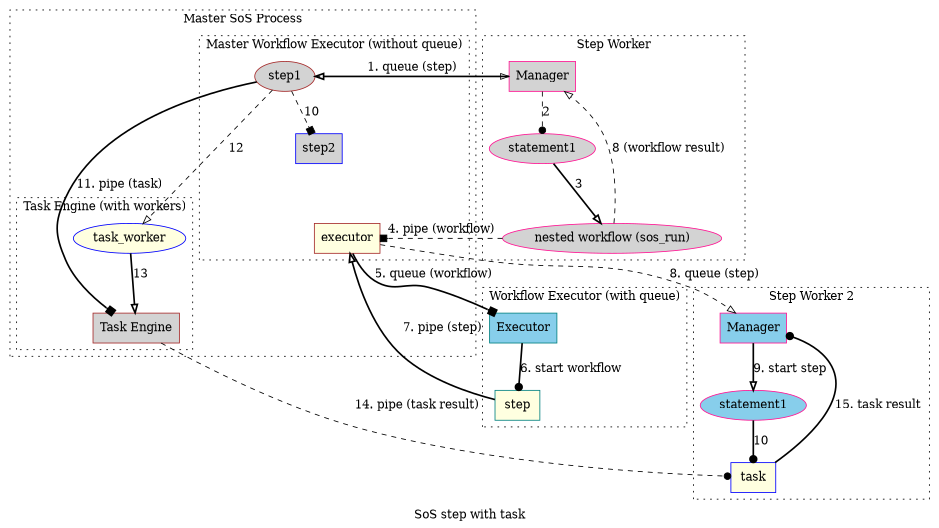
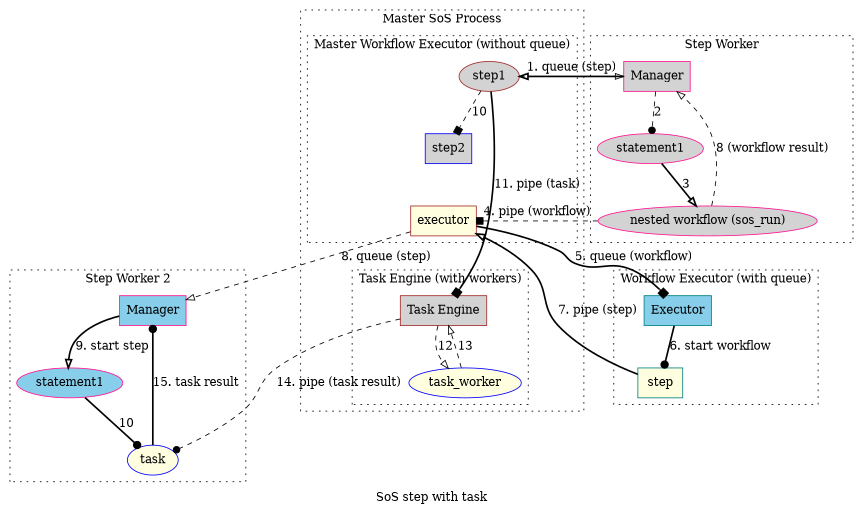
edge "step1" -> "task_worker": now "Task Engine" -> "task_worker"
edge "task_worker" -> "Task Engine": style bold -> dashed
node "task": shape box -> ellipse
